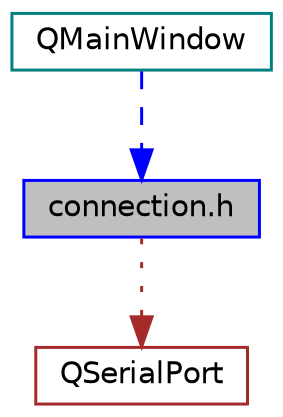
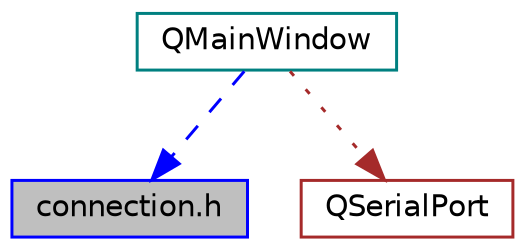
edge "connection.h" -> "QSerialPort": now "QMainWindow" -> "QSerialPort"
